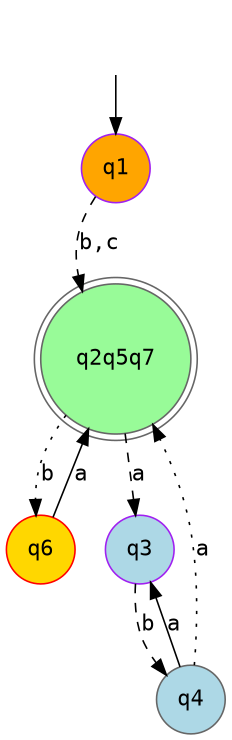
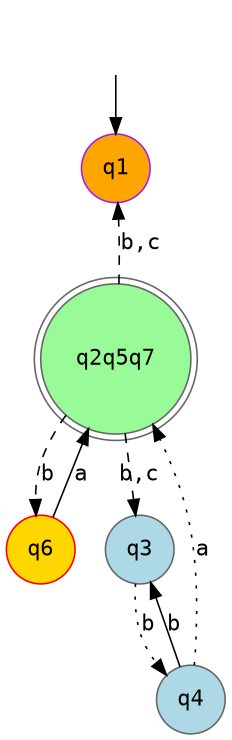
edge "q1" -> "q2q5q7": reversed
edge "q2q5q7" -> "q6": style dotted -> dashed
edge "q2q5q7" -> "q3": label "a" -> "b,c"
node "q3": color purple -> gray40
edge "q3" -> "q4": style dashed -> dotted
edge "q4" -> "q3": label "a" -> "b"
